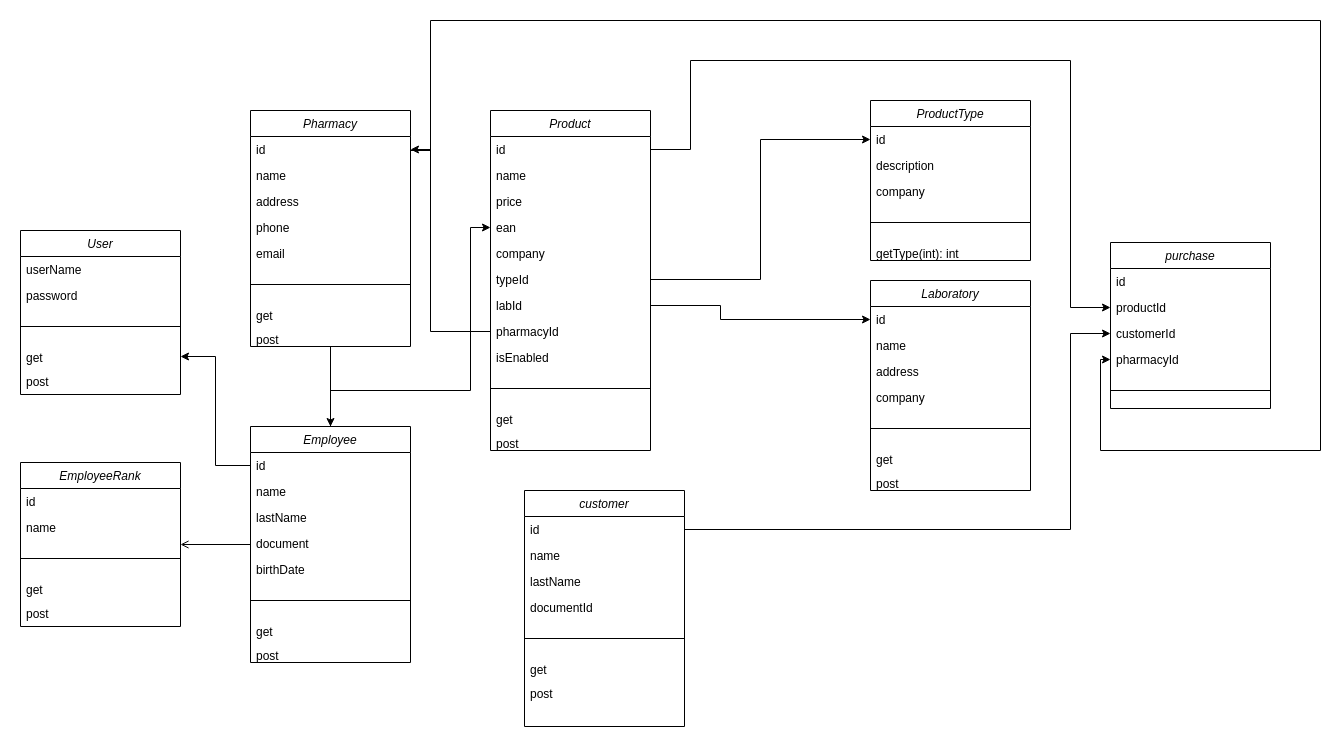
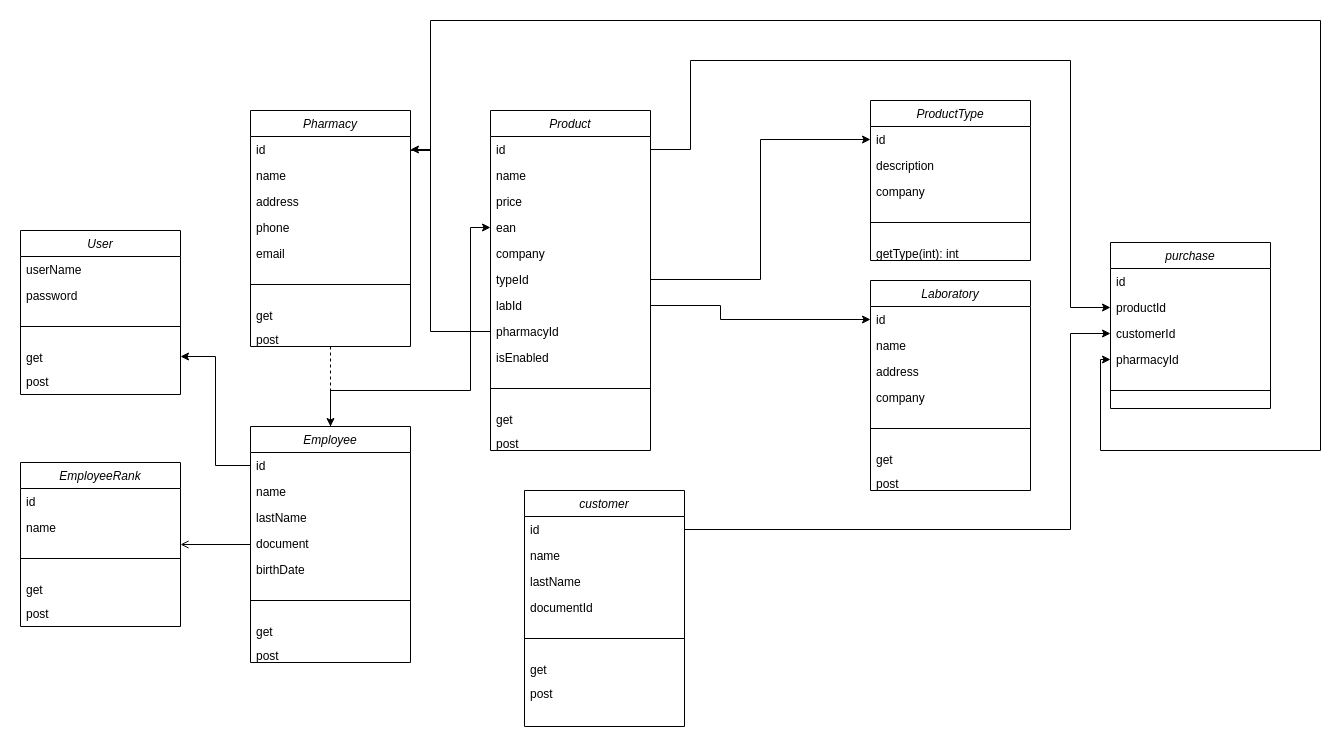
edge "Pharmacy" -> "Employee": style solid -> dashed
